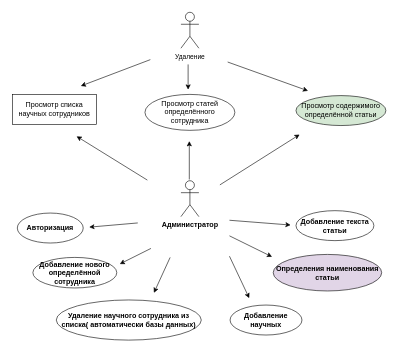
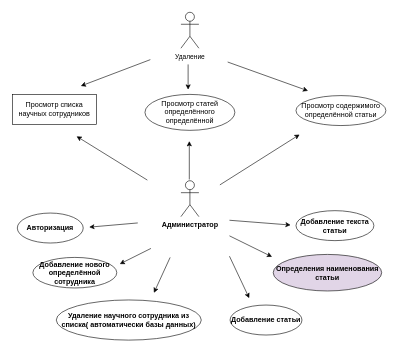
node "Просмотр содержимого определённой статьи": fillcolor #d5e8d4 -> #ffffff
node "Просмотр статей определённого сотрудника": label "Просмотр статей определённого сотрудника" -> "Просмотр статей определённого определённой"
node "Добавление научных": label "Добавление научных" -> "Добавление статьи"
